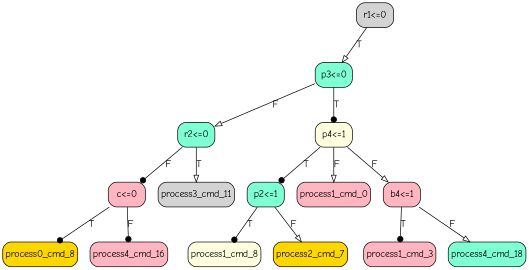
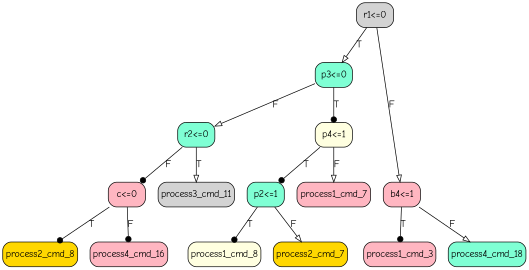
edge "p4<=1" -> "b4<=1": now "r1<=0" -> "b4<=1"
node "process1_cmd_0": label "process1_cmd_0" -> "process1_cmd_7"
node "process0_cmd_8": label "process0_cmd_8" -> "process2_cmd_8"
